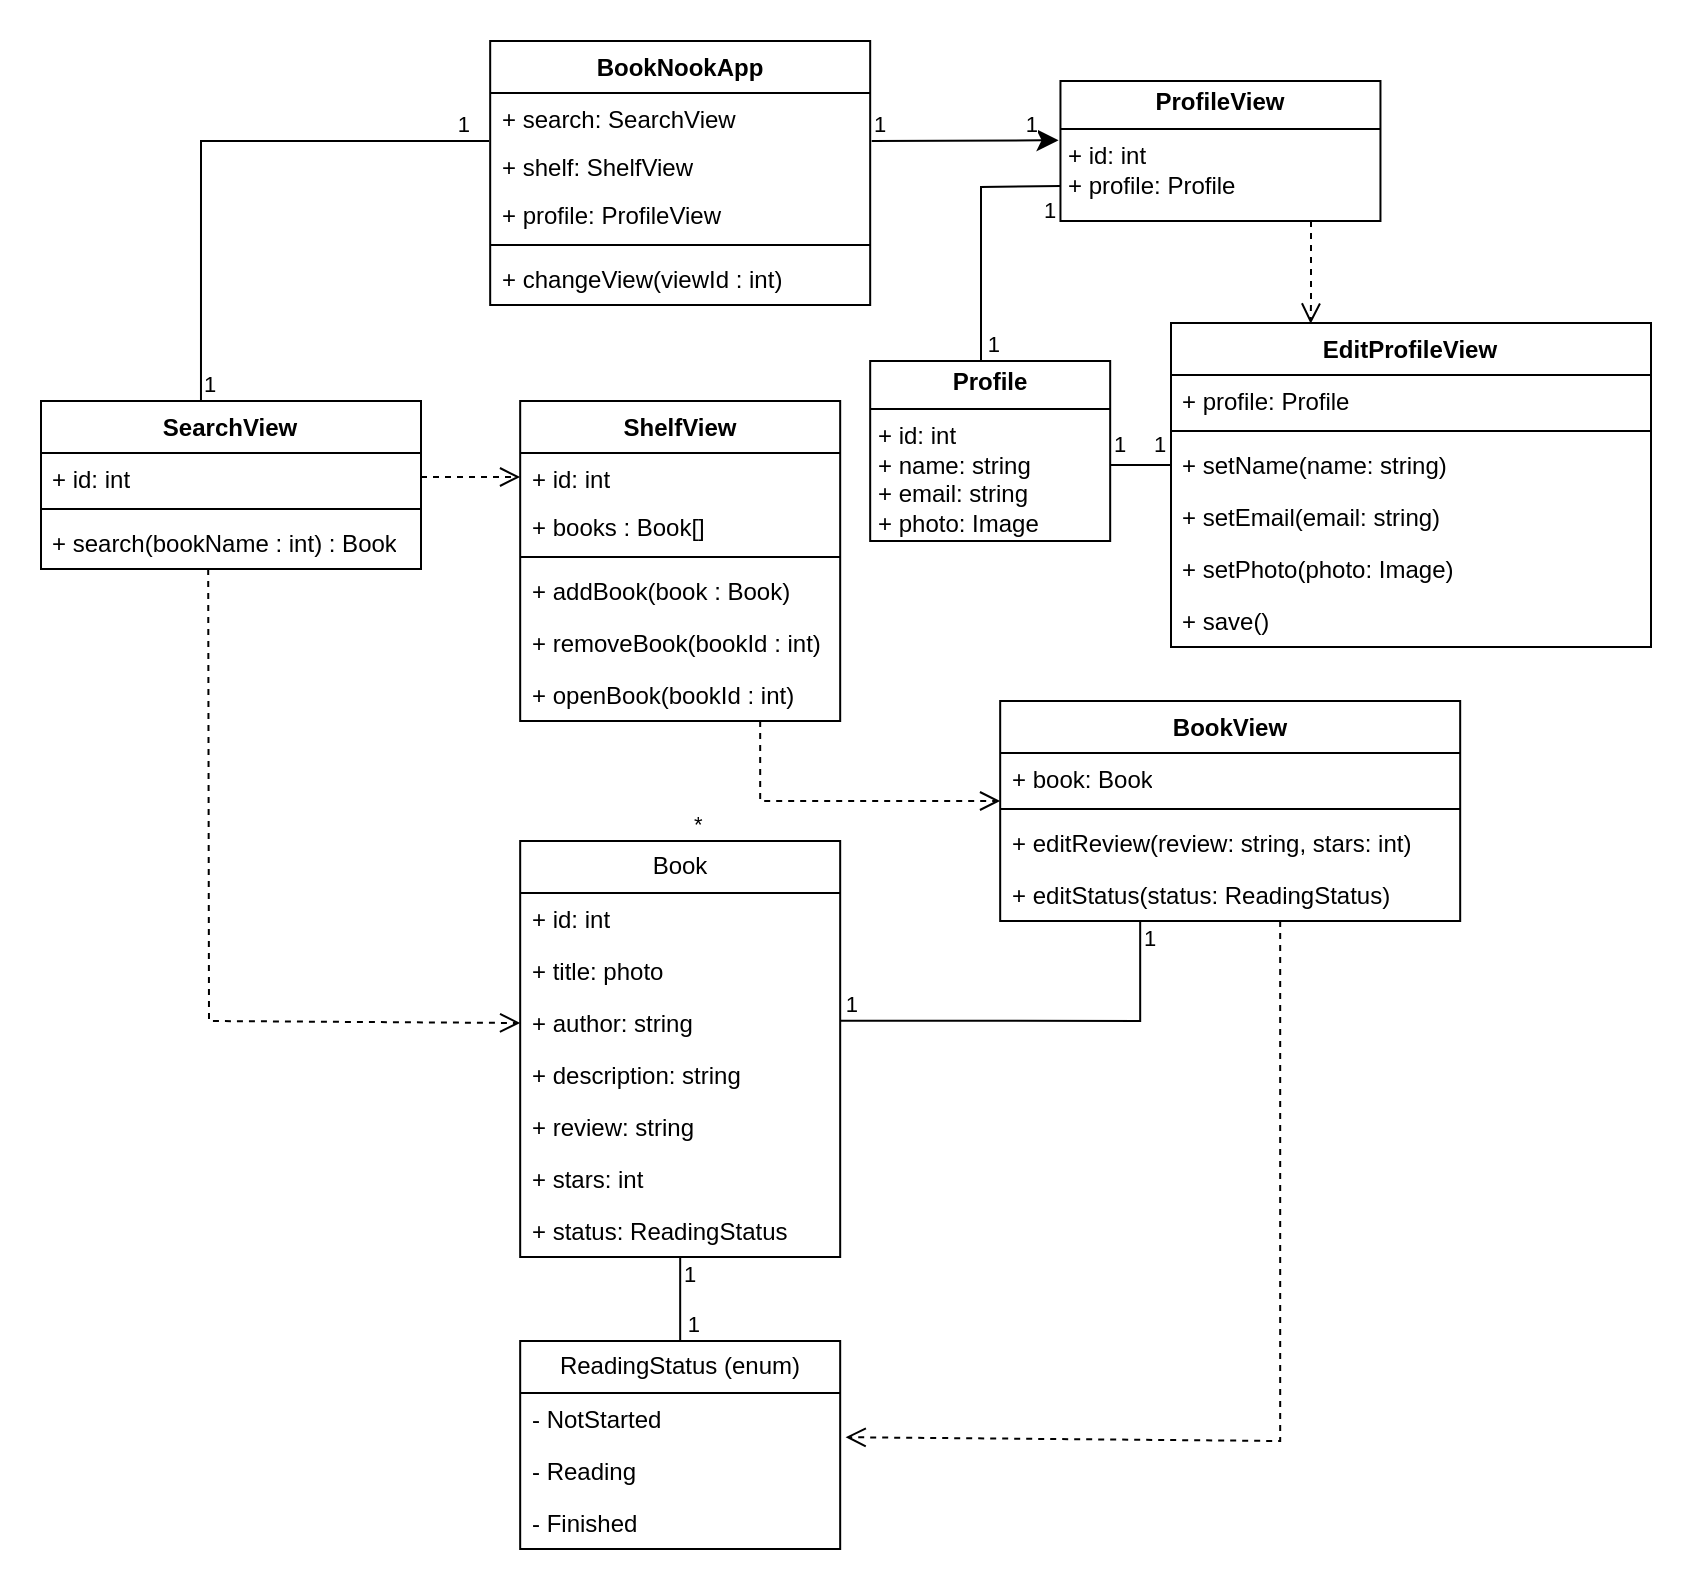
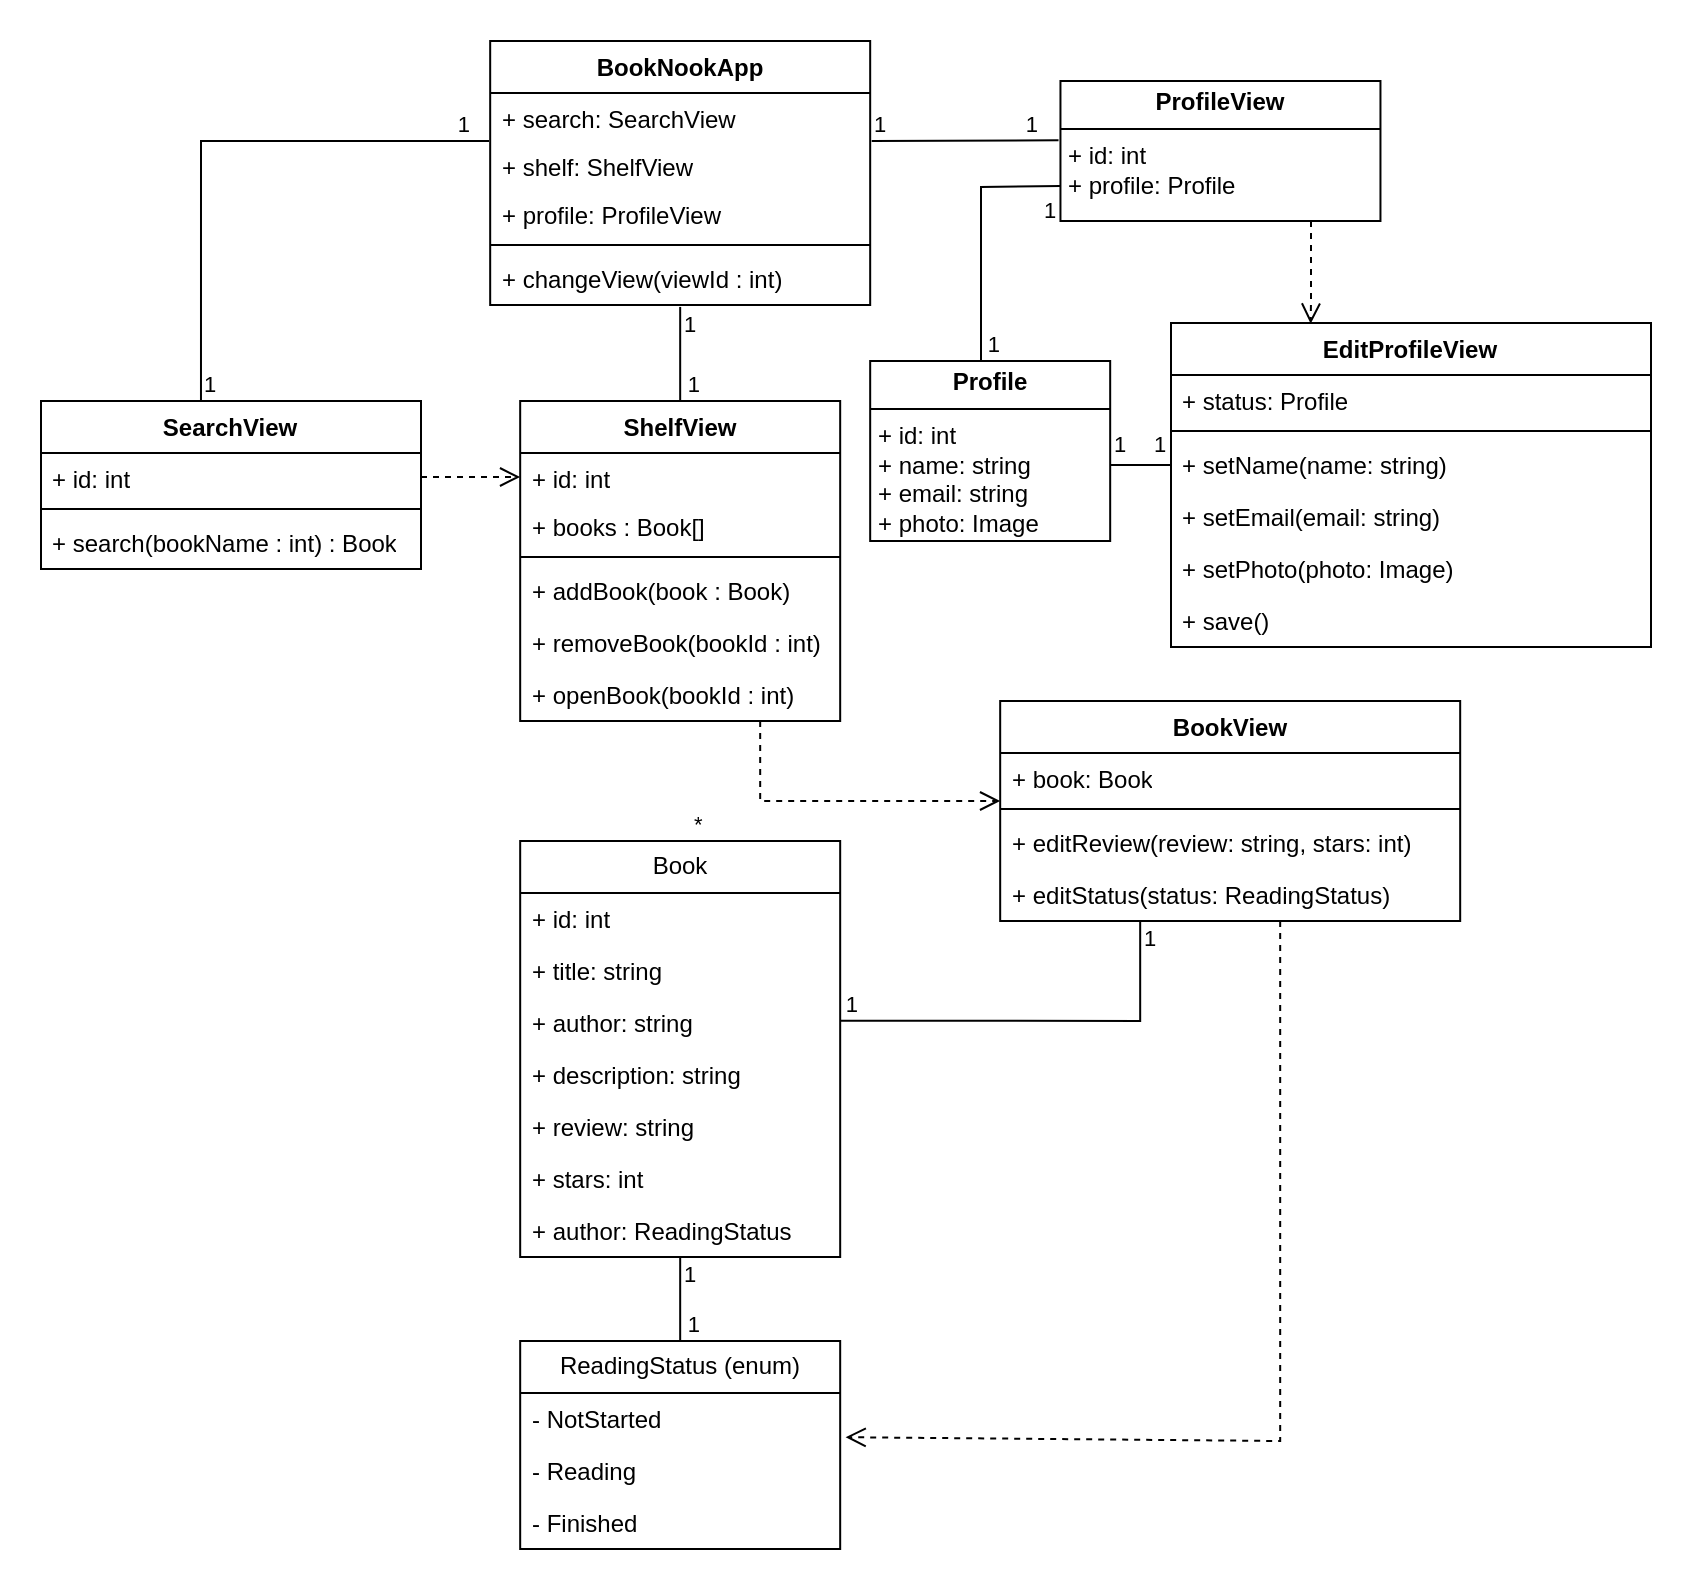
edge "+ shelf: ShelfView" -> "ProfileView + id: int + profile: Profile": arrowhead classic -> none
edge "+ changeView(viewId : int)" -- "ShelfView": added, labels "1", "1"
node "+ profile: Profile": label "+ profile: Profile" -> "+ status: Profile"
edge "+ search(bookName : int) : Book" -> "+ author: string": removed
node "+ title: photo": label "+ title: photo" -> "+ title: string"
node "+ status: ReadingStatus": label "+ status: ReadingStatus" -> "+ author: ReadingStatus"
